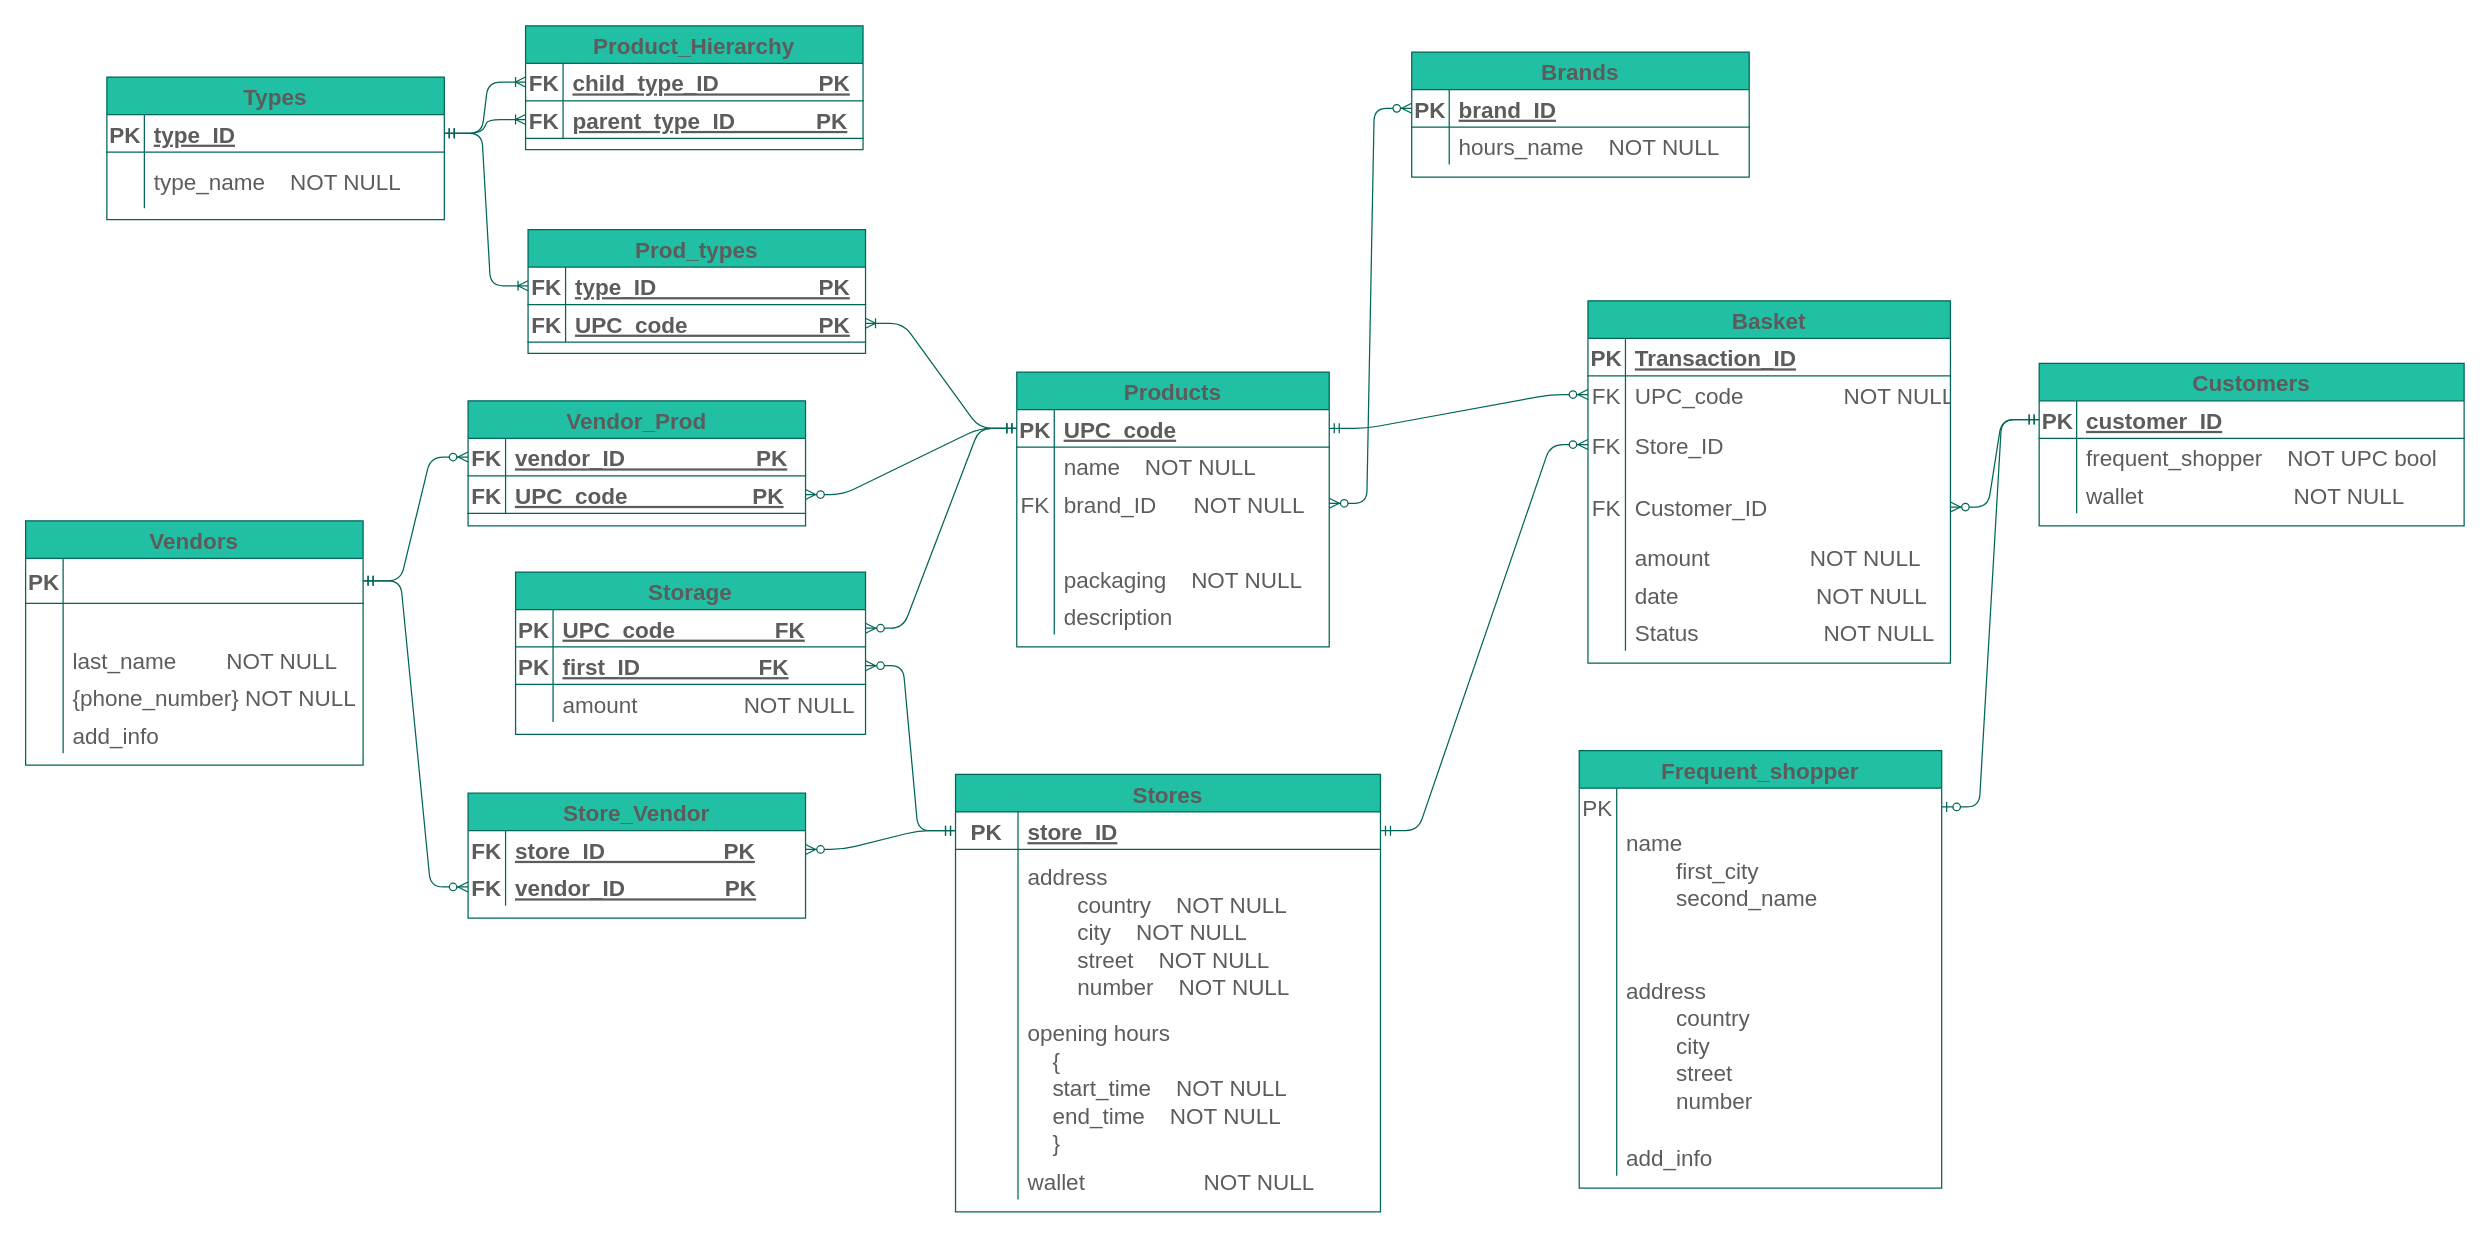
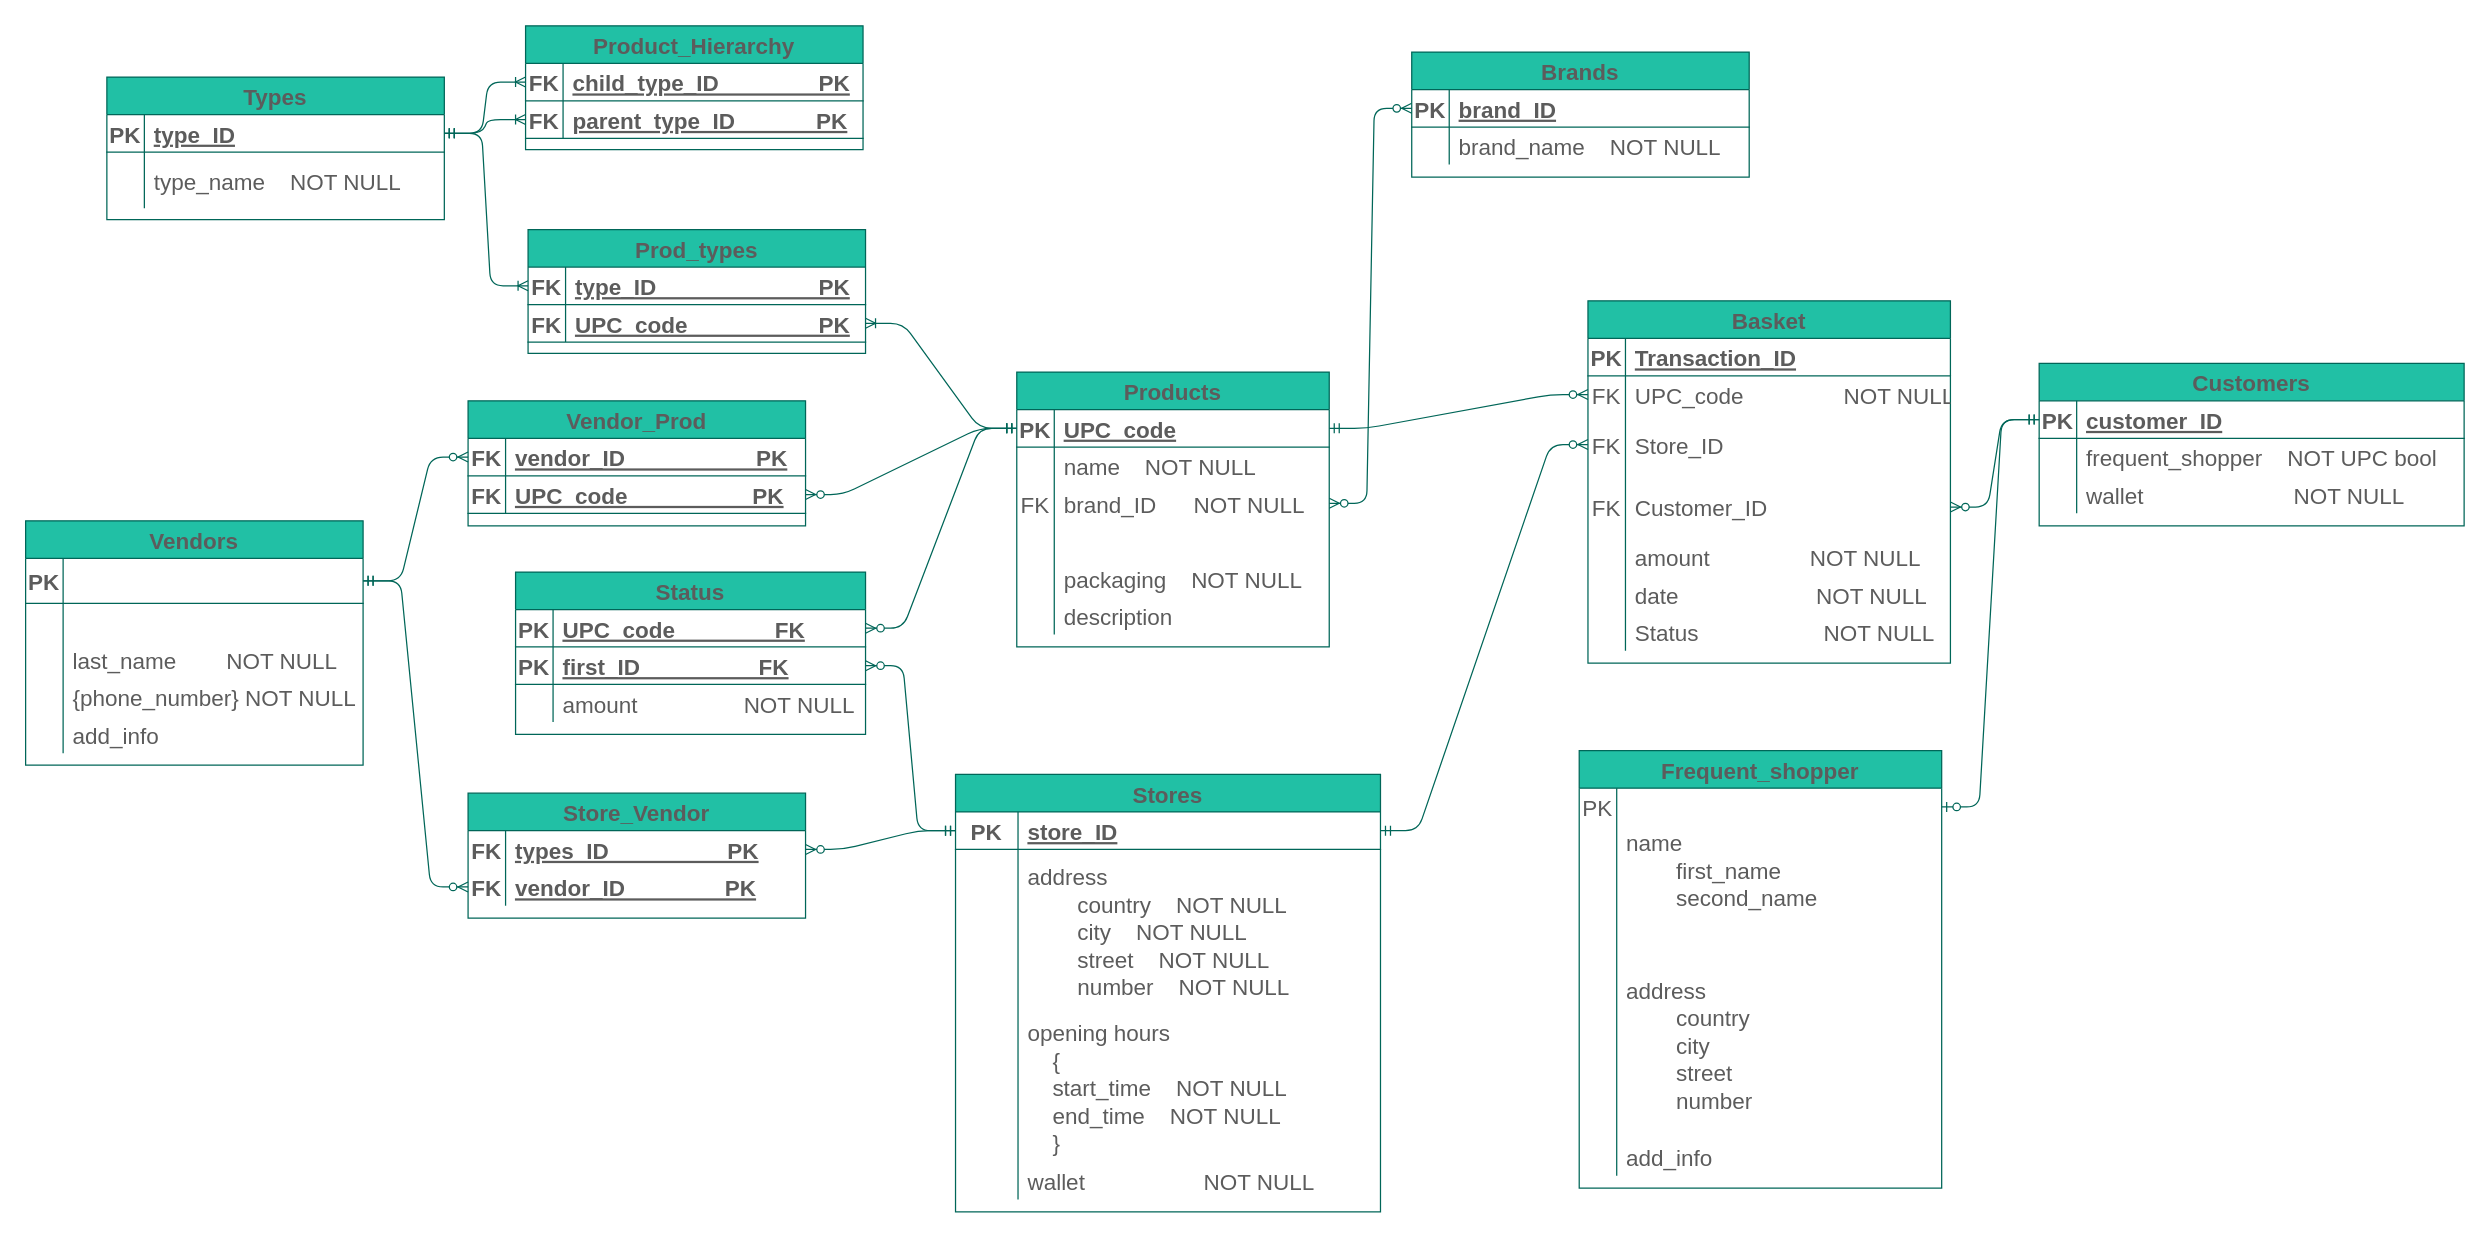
node "hours_name NOT NULL": label "hours_name NOT NULL" -> "brand_name NOT NULL"
node "Storage": label "Storage" -> "Status"
node "name first_city second_name": label "name first_city second_name" -> "name first_name second_name"
node "store_ID PK": label "store_ID PK" -> "types_ID PK"
